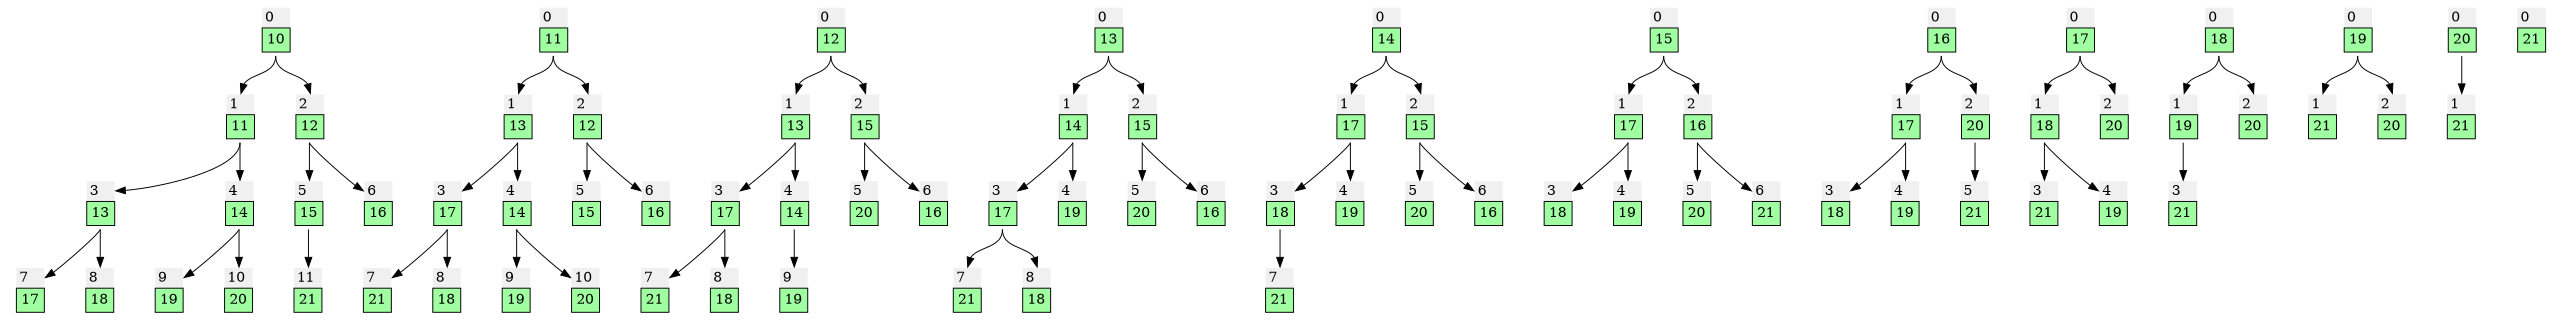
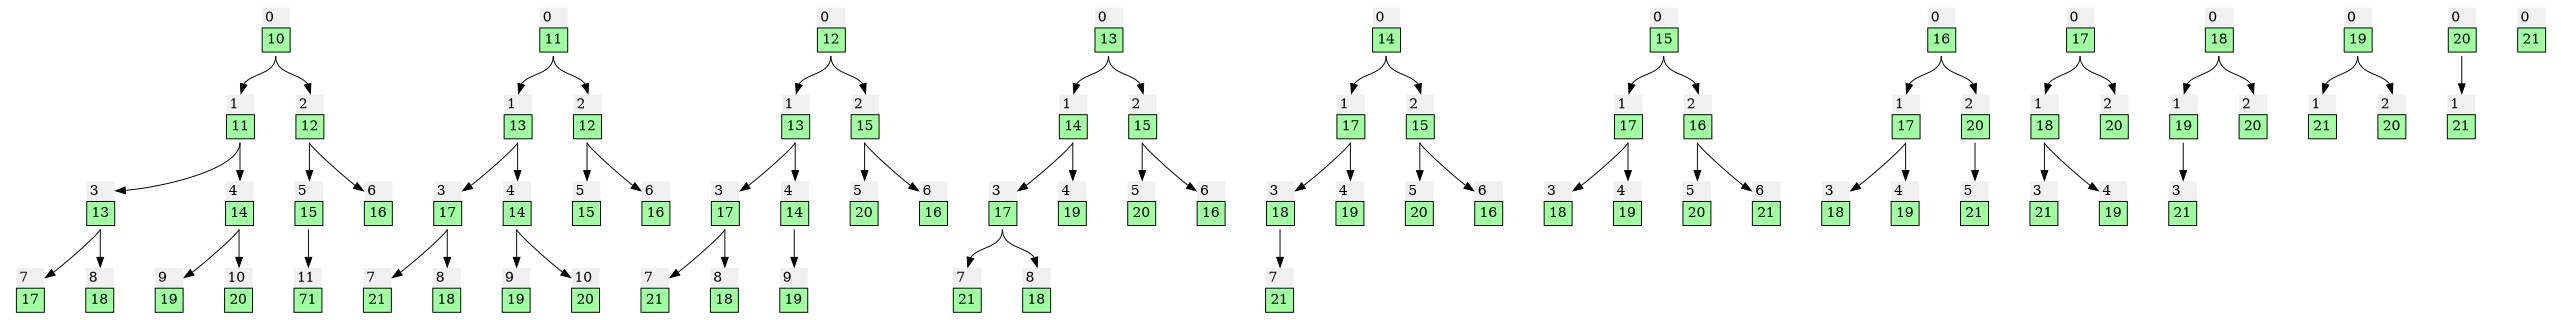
node "11": text "21" -> "71"
